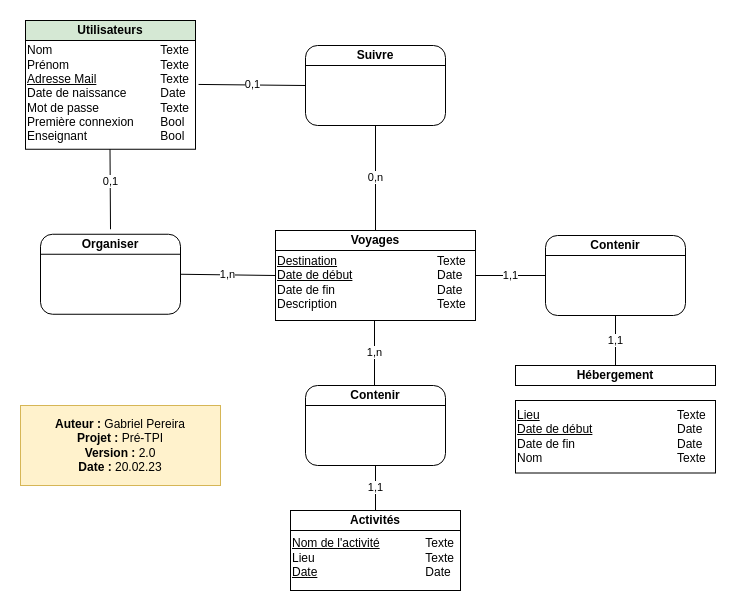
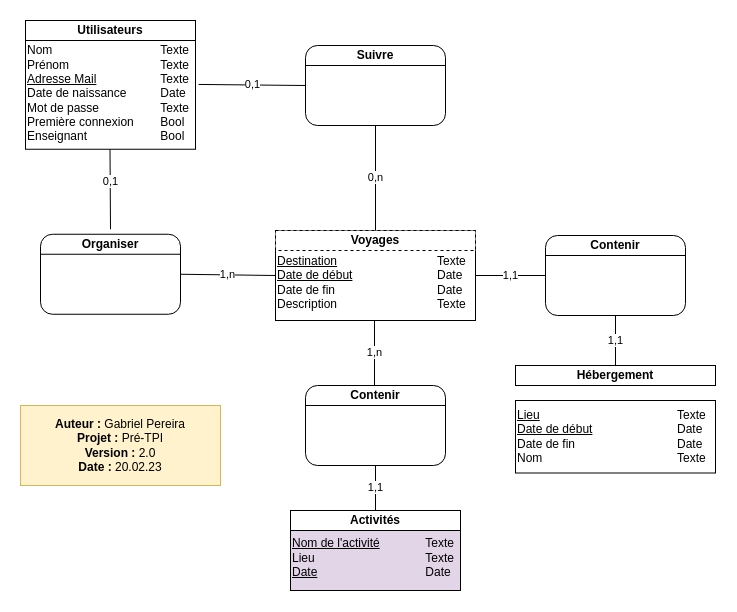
node "Utilisateurs": fillcolor #d5e8d4 -> #ffffff
node "Voyages": style solid -> dashed
node "Nom de l'activité Texte Lieu Texte Date Date": fillcolor #ffffff -> #e1d5e7
